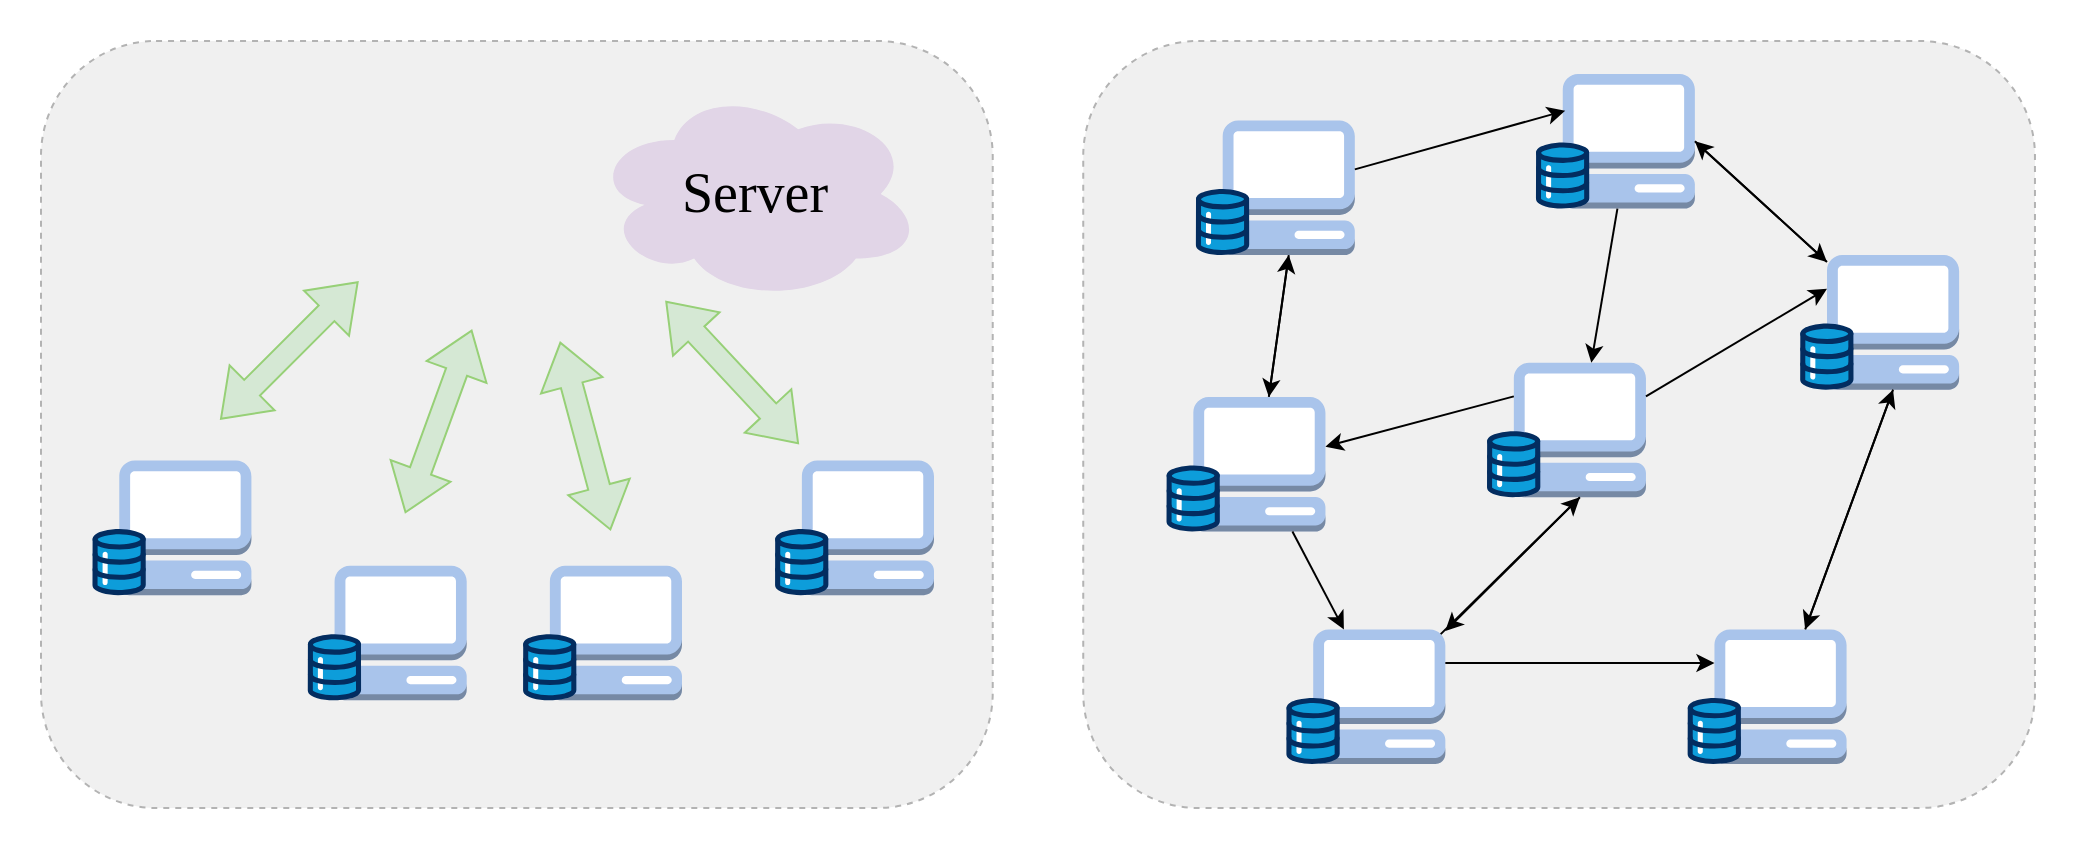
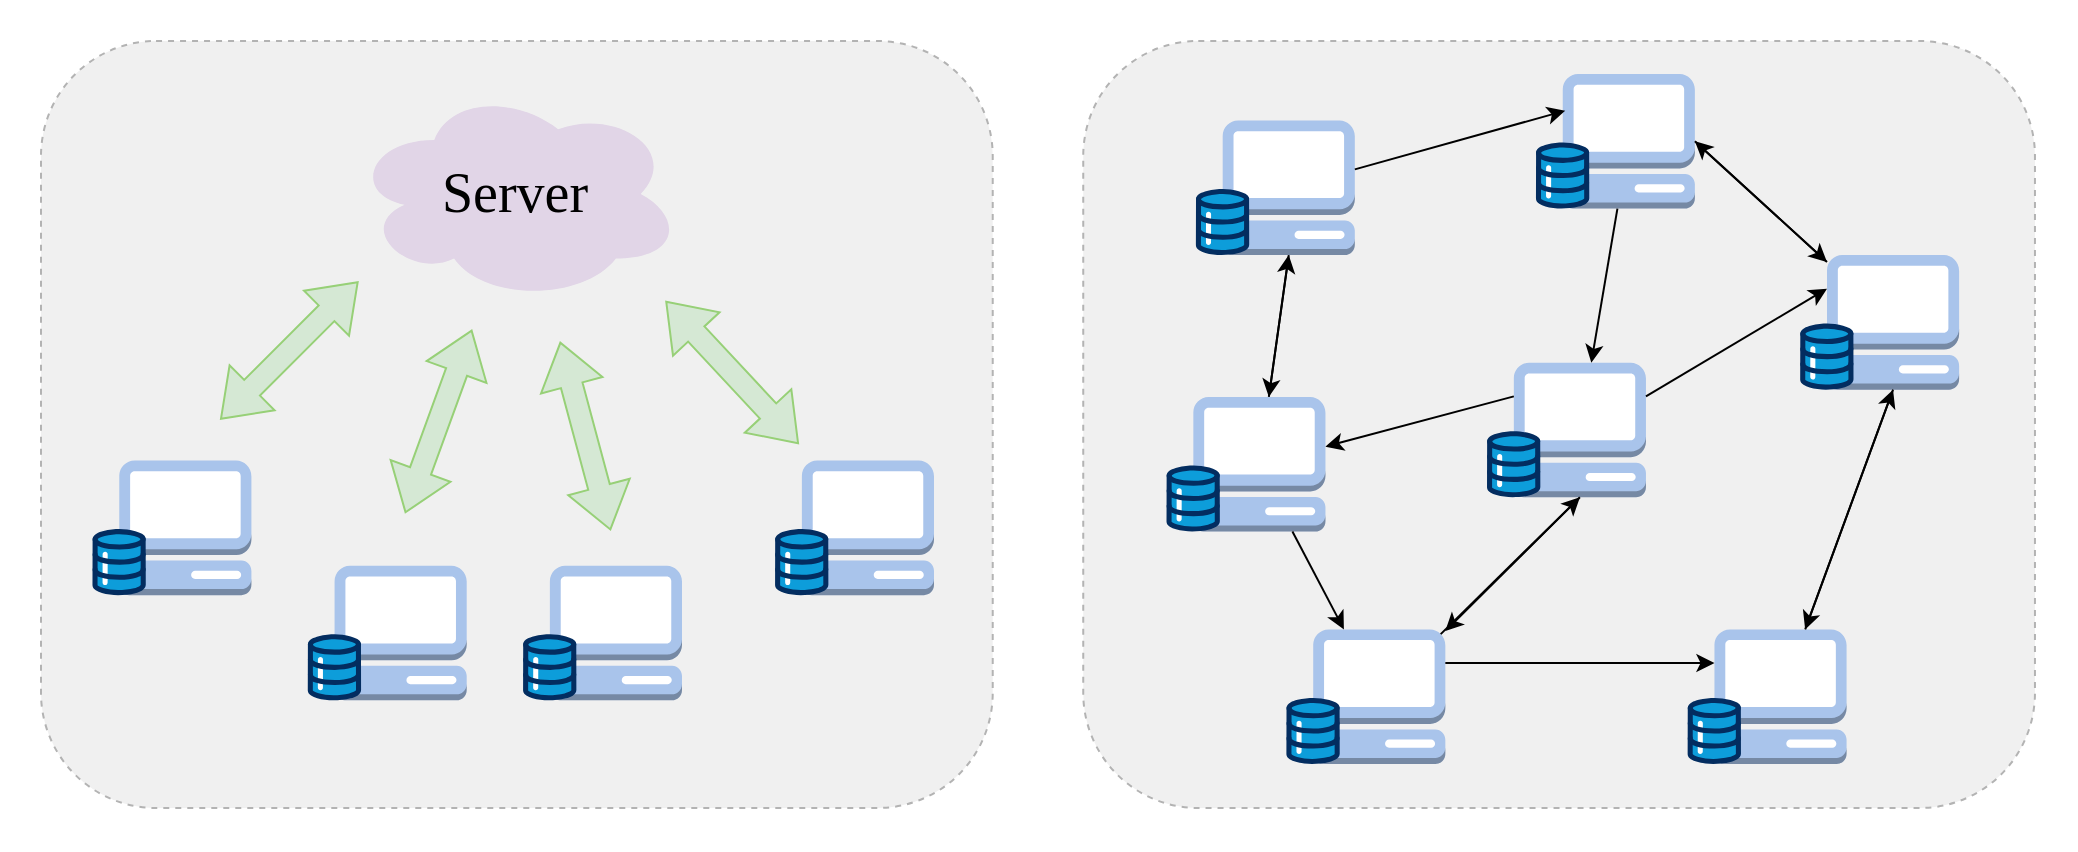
node "Server": moved (757, 194) -> (517, 194)
